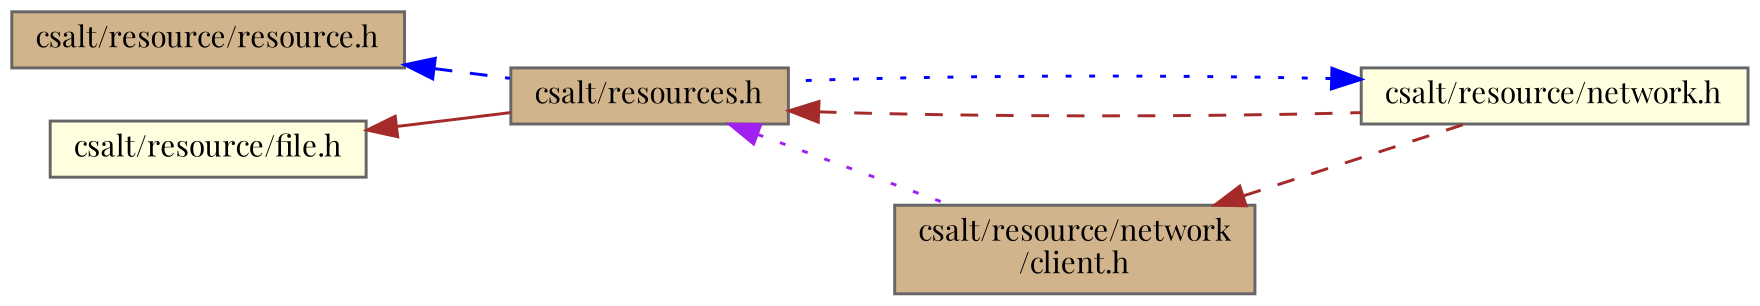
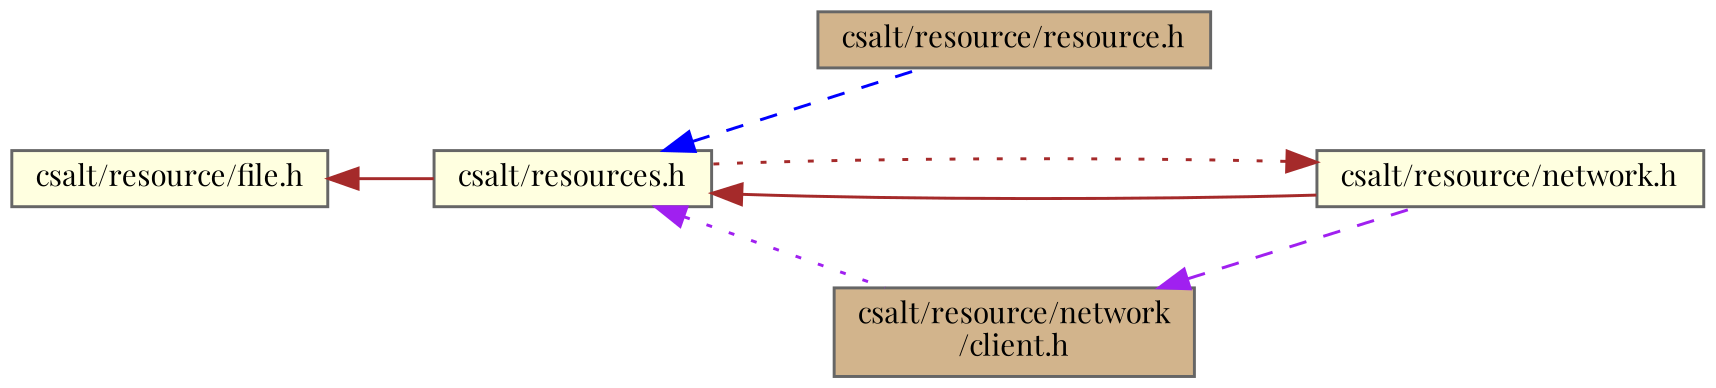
edge "csalt/resources.h" -> "csalt/resource/resource.h": reversed
edge "csalt/resources.h" -> "csalt/resource/network.h": color blue -> brown
node "csalt/resources.h": fillcolor tan -> lightyellow
edge "csalt/resource/network.h" -> "csalt/resources.h": style dashed -> solid
edge "csalt/resource/network.h" -> "csalt/resource/network /client.h": color brown -> purple
